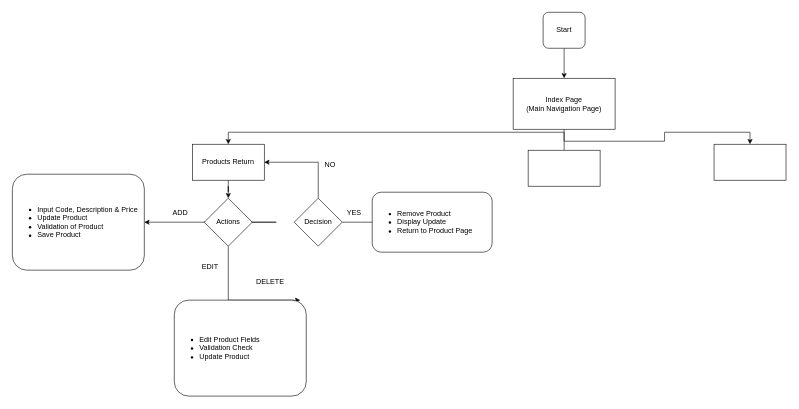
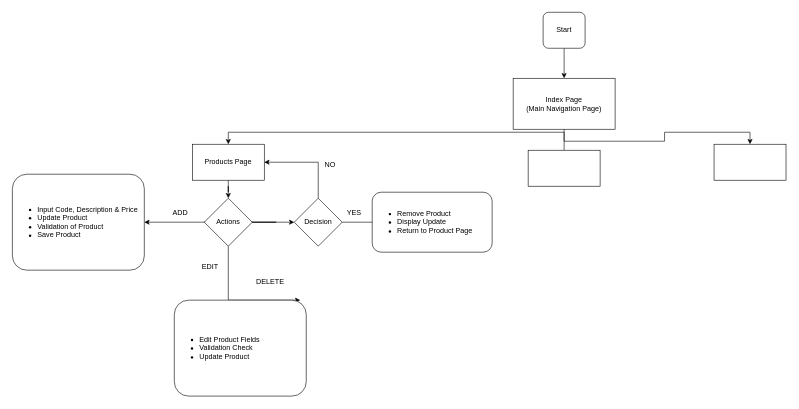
node "Products Return": label "Products Return" -> "Products Page"
edge "Actions" -> "Decision": added
